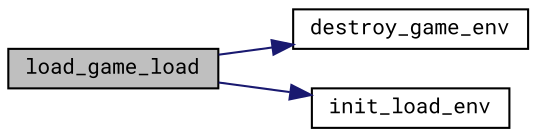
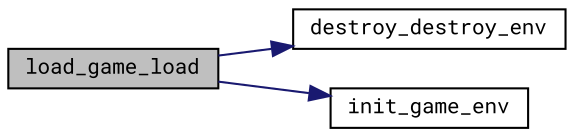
node "destroy_game_env": label "destroy_game_env" -> "destroy_destroy_env"
node "init_load_env": label "init_load_env" -> "init_game_env"
